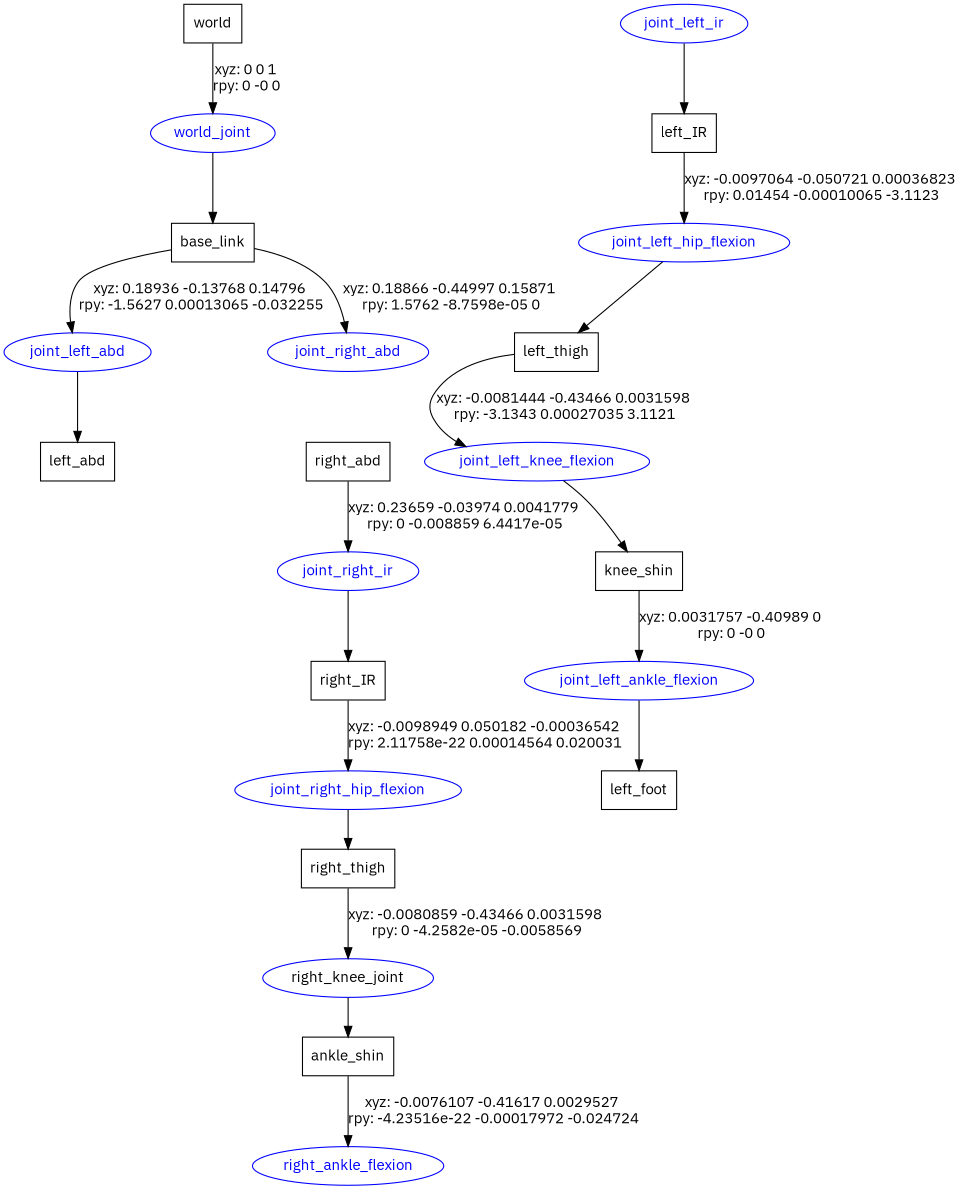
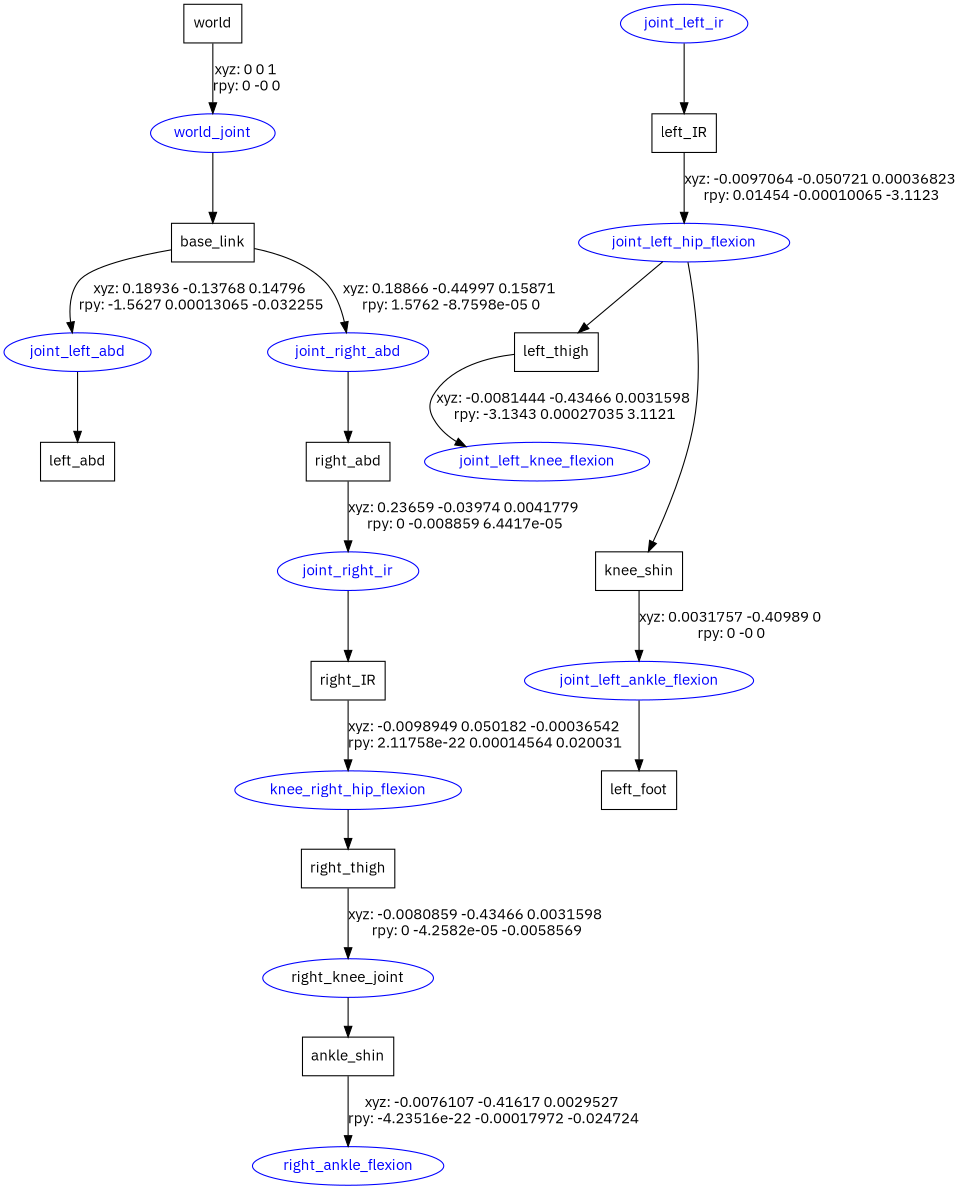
edge "joint_right_abd" -> "right_abd": added
edge "joint_left_knee_flexion" -> "knee_shin": now "joint_left_hip_flexion" -> "knee_shin"
node "joint_right_hip_flexion": label "joint_right_hip_flexion" -> "knee_right_hip_flexion"
